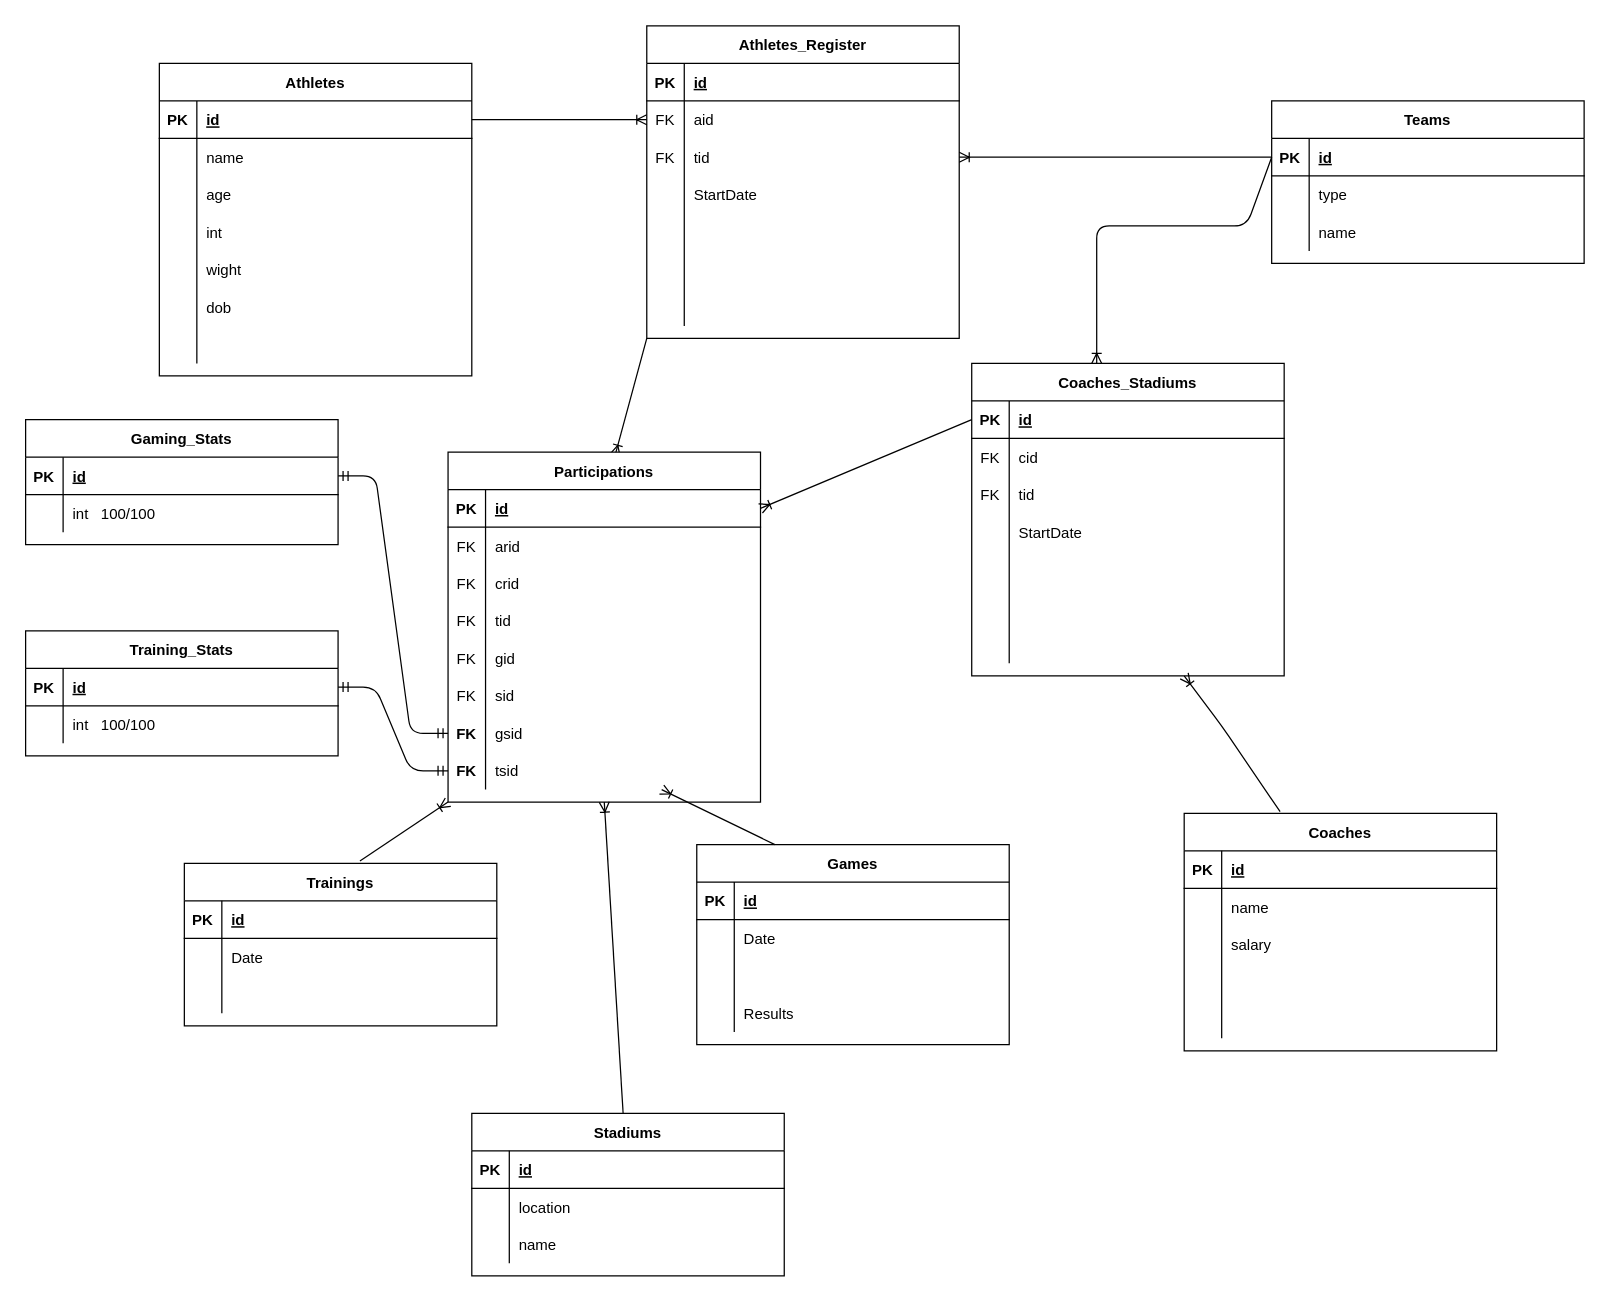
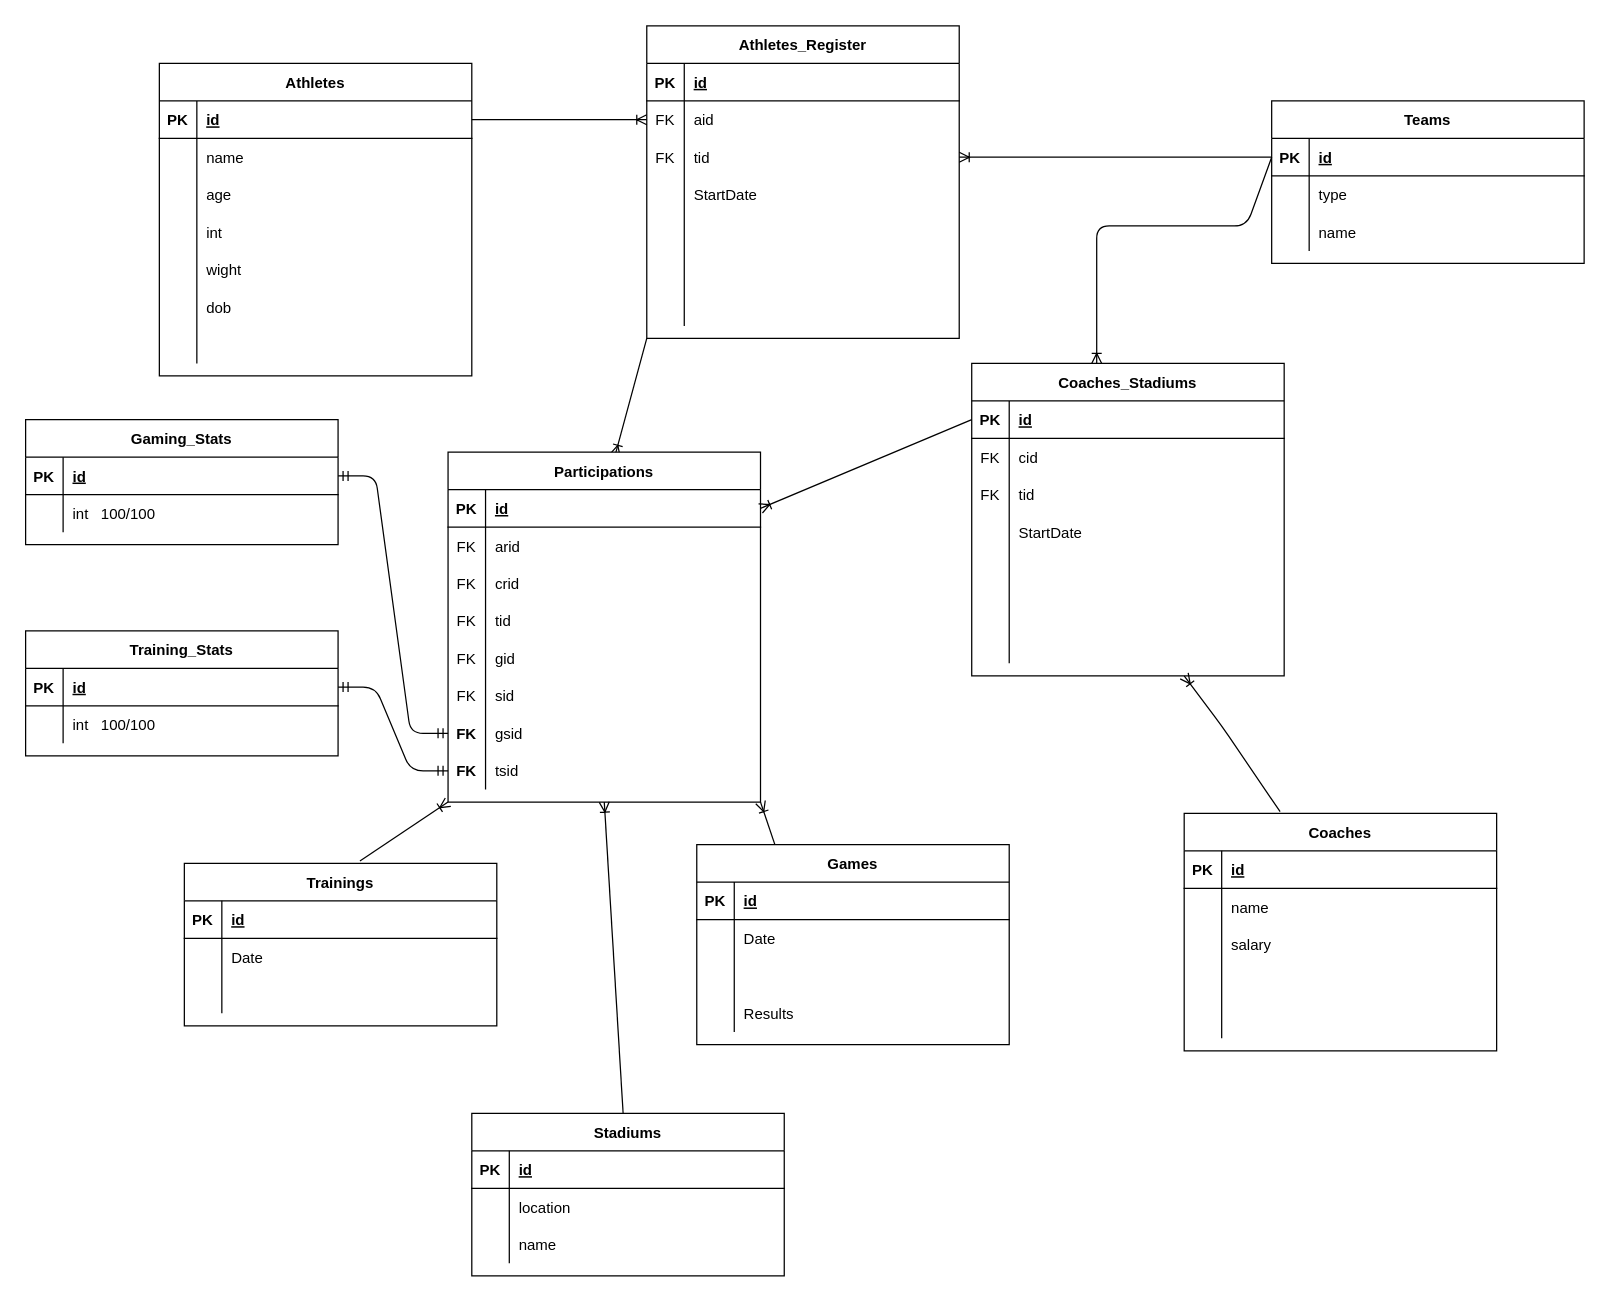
edge "Games" -> "tsid": now "Games" -> "Participations"
